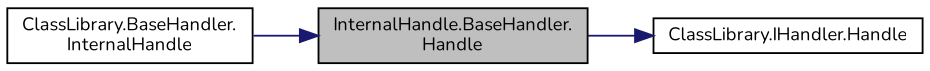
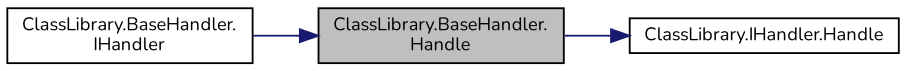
node "ClassLibrary.BaseHandler. InternalHandle": label "ClassLibrary.BaseHandler. InternalHandle" -> "ClassLibrary.BaseHandler. IHandler"
node "InternalHandle.BaseHandler. Handle": label "InternalHandle.BaseHandler. Handle" -> "ClassLibrary.BaseHandler. Handle"
